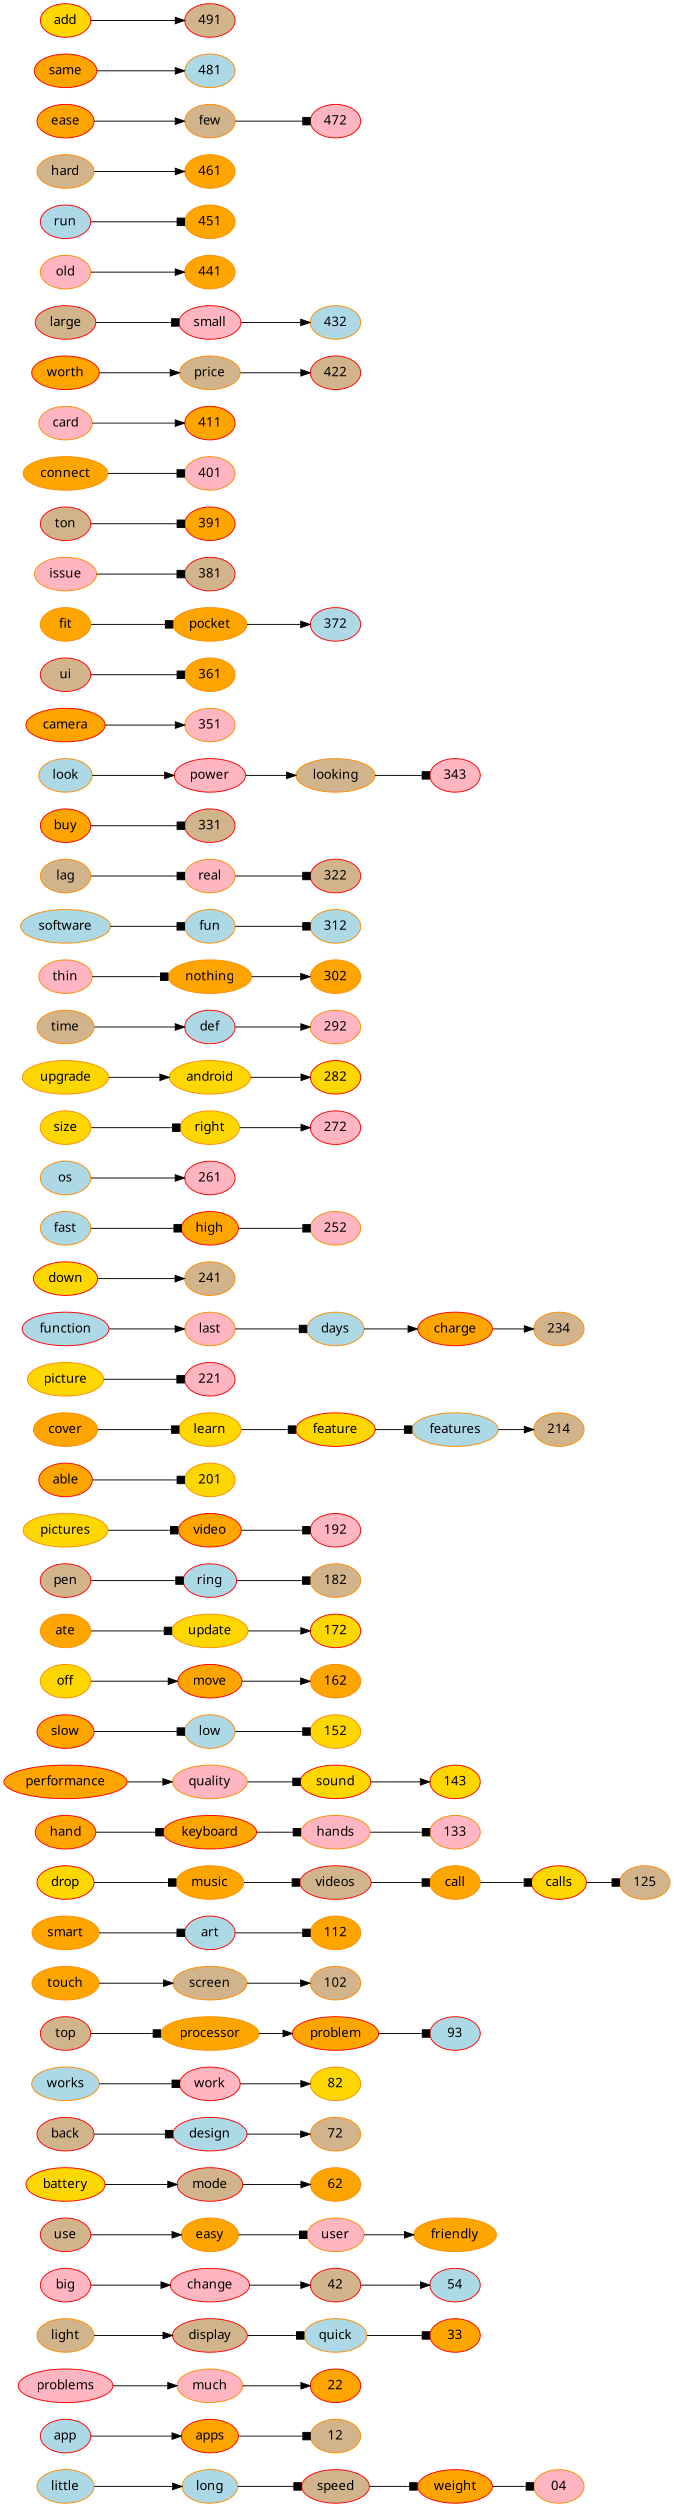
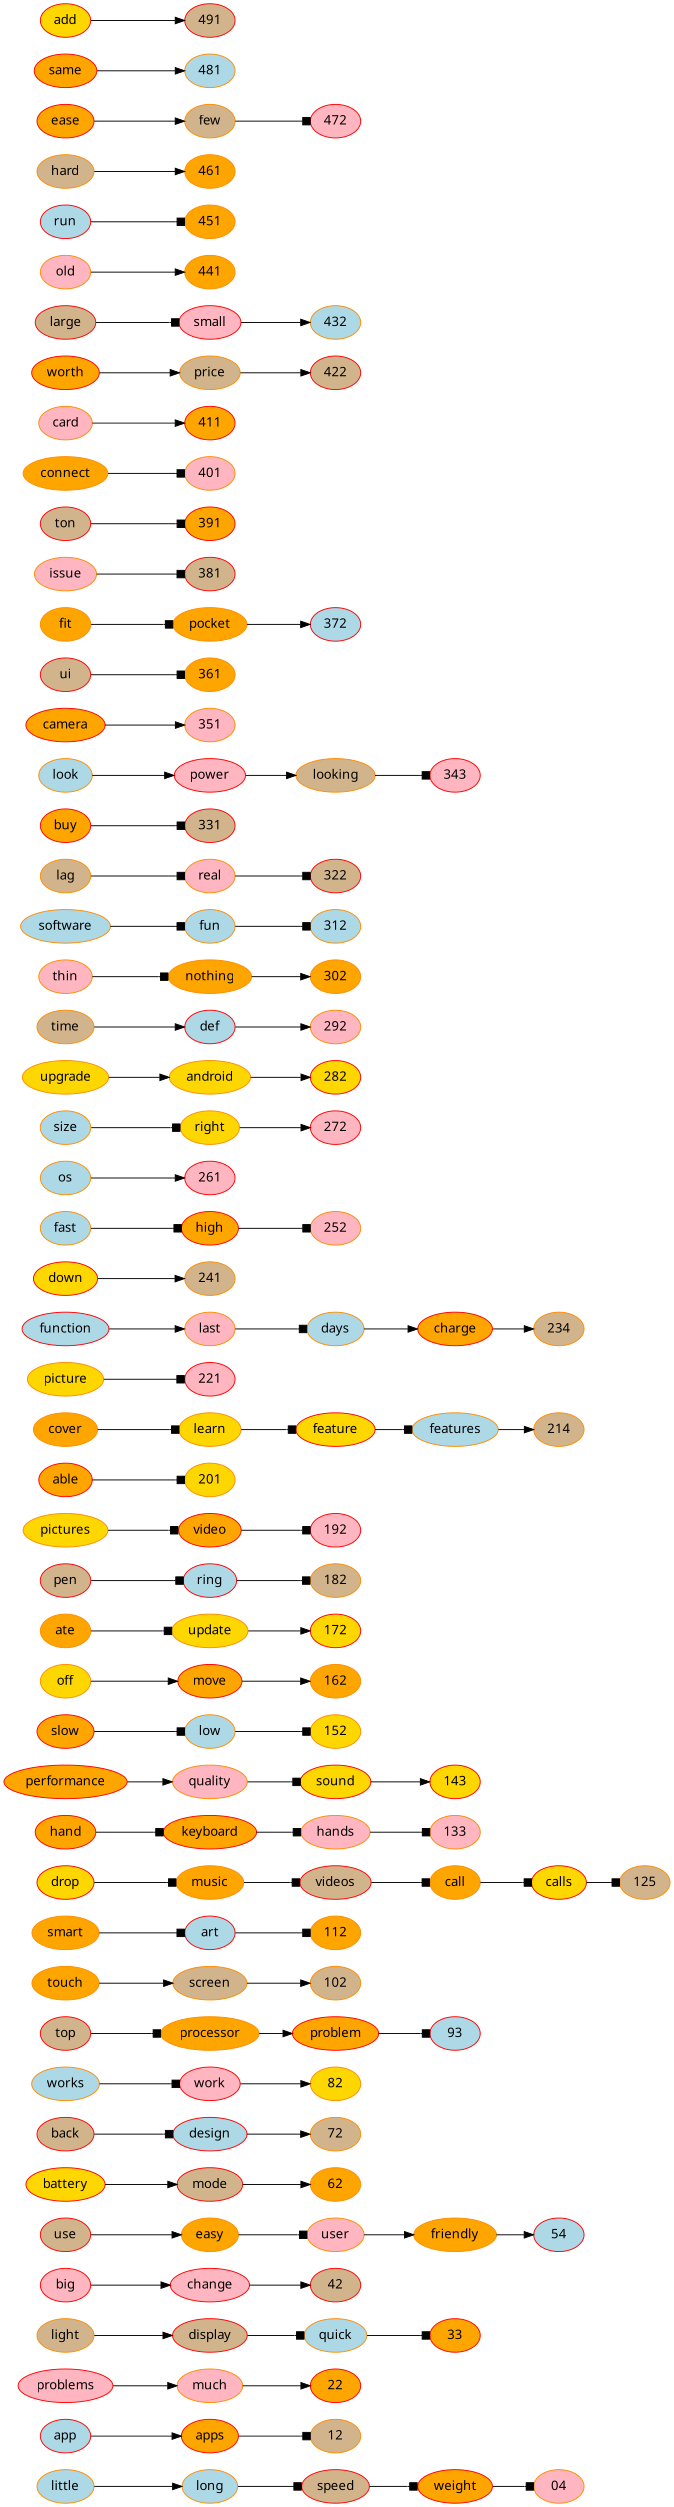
node "size": fillcolor gold -> lightblue
edge "42" -> "54": now "friendly" -> "54"
